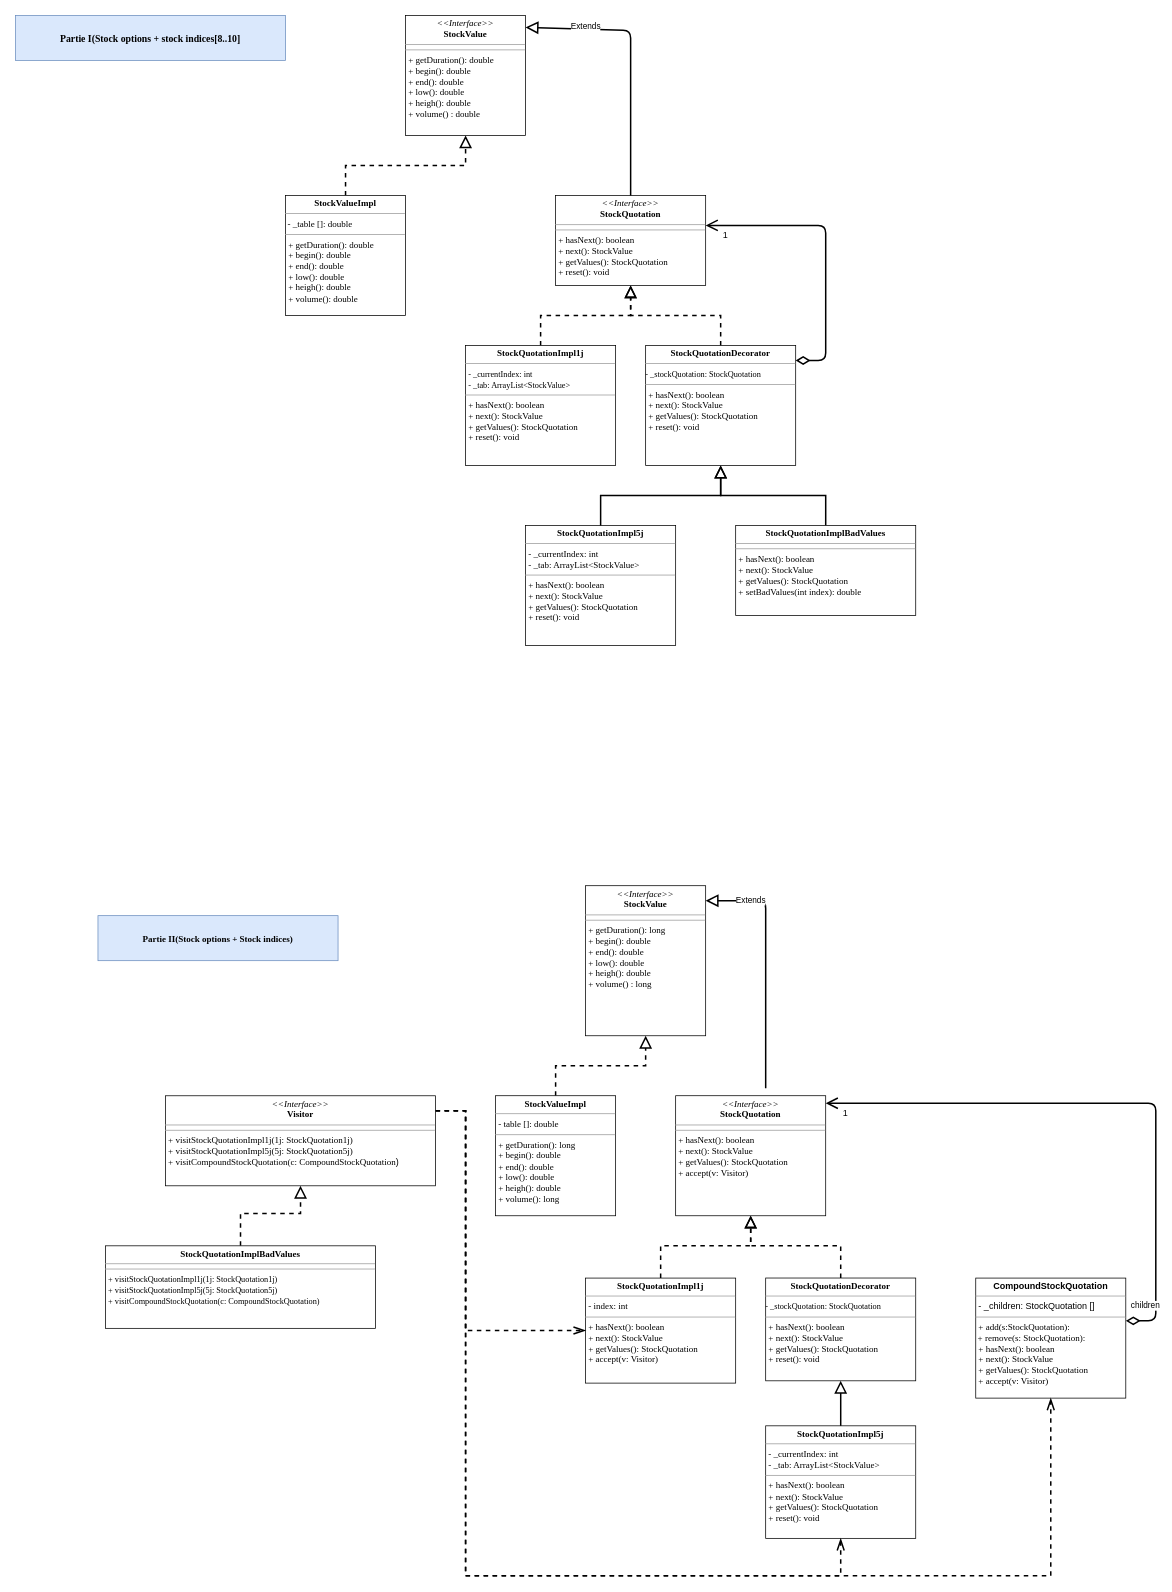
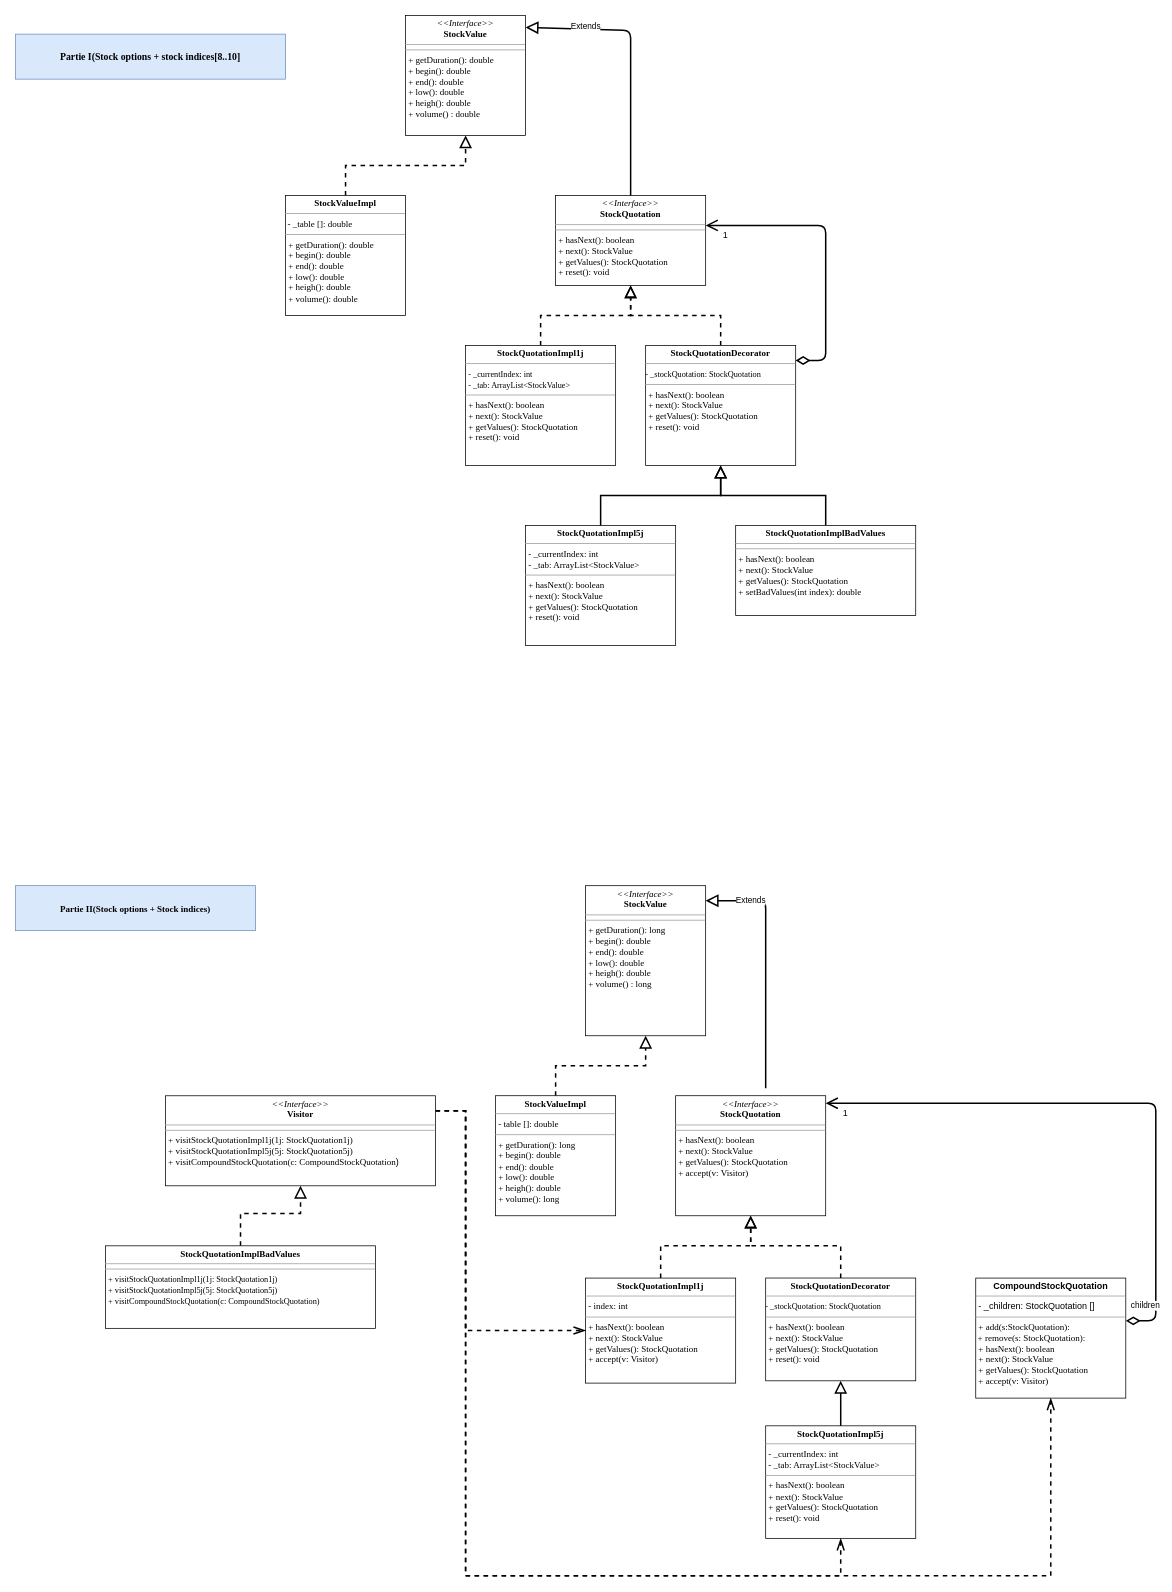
node "Partie I(Stock options + stock indices[8..10]": moved (150, 38) -> (150, 57)
node "Partie II(Stock options + Stock indices)": moved (218, 938) -> (135, 908)
